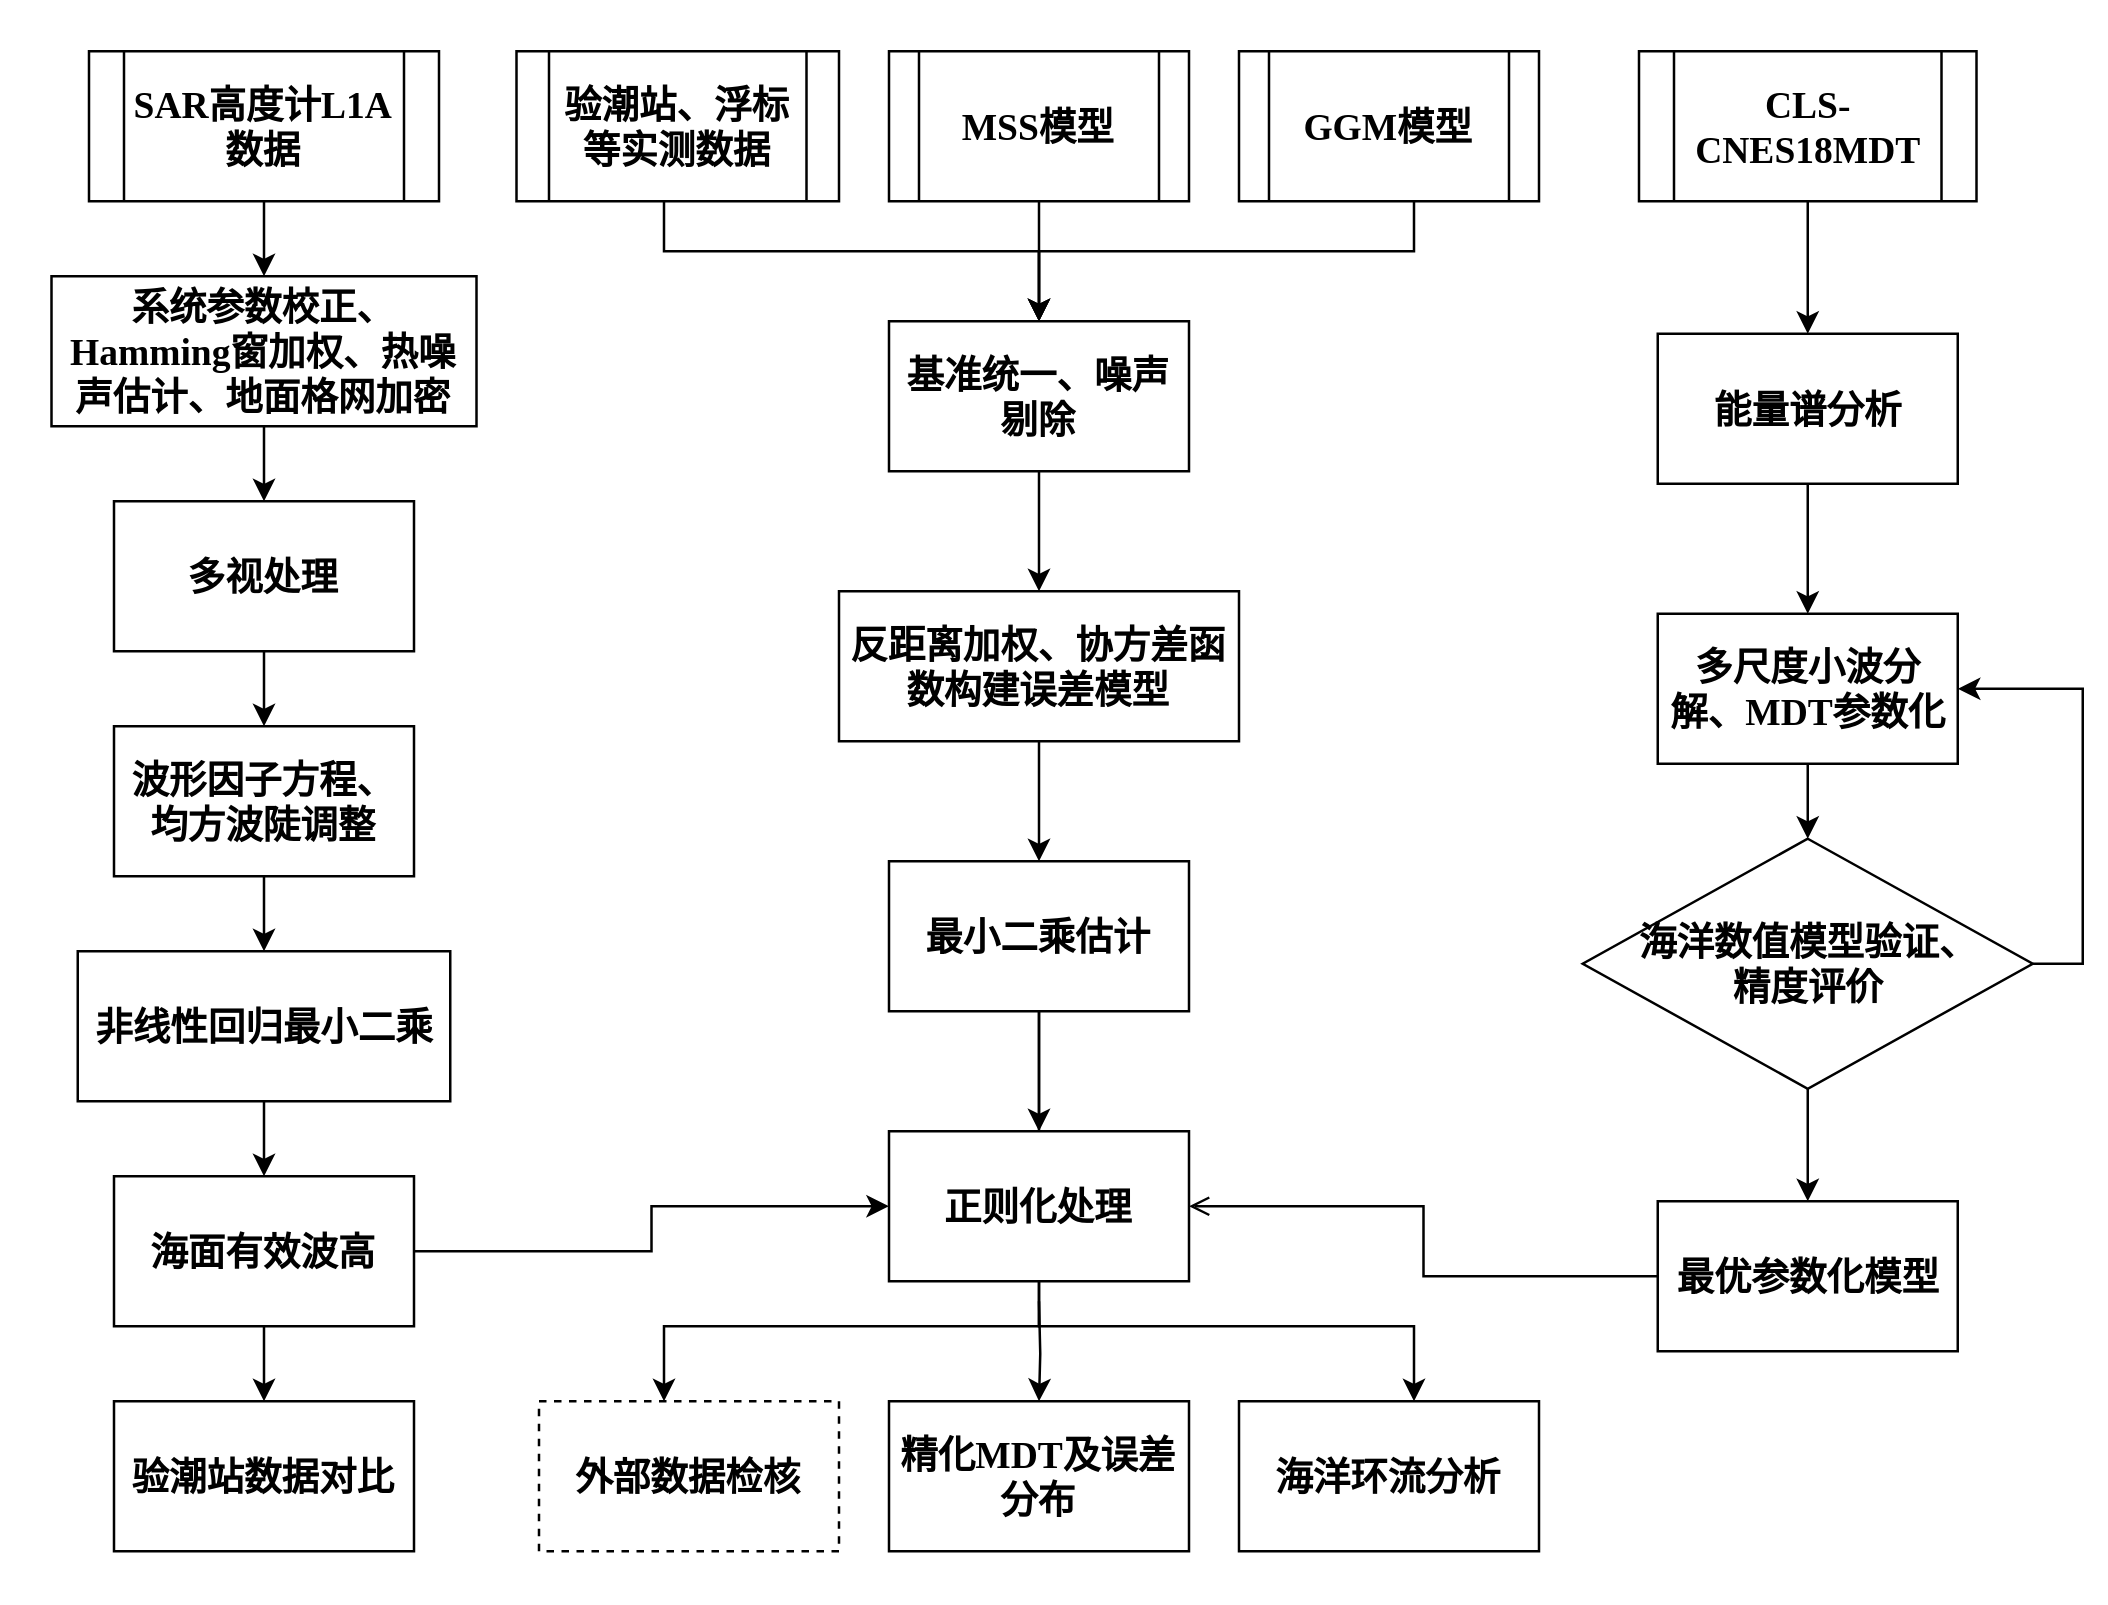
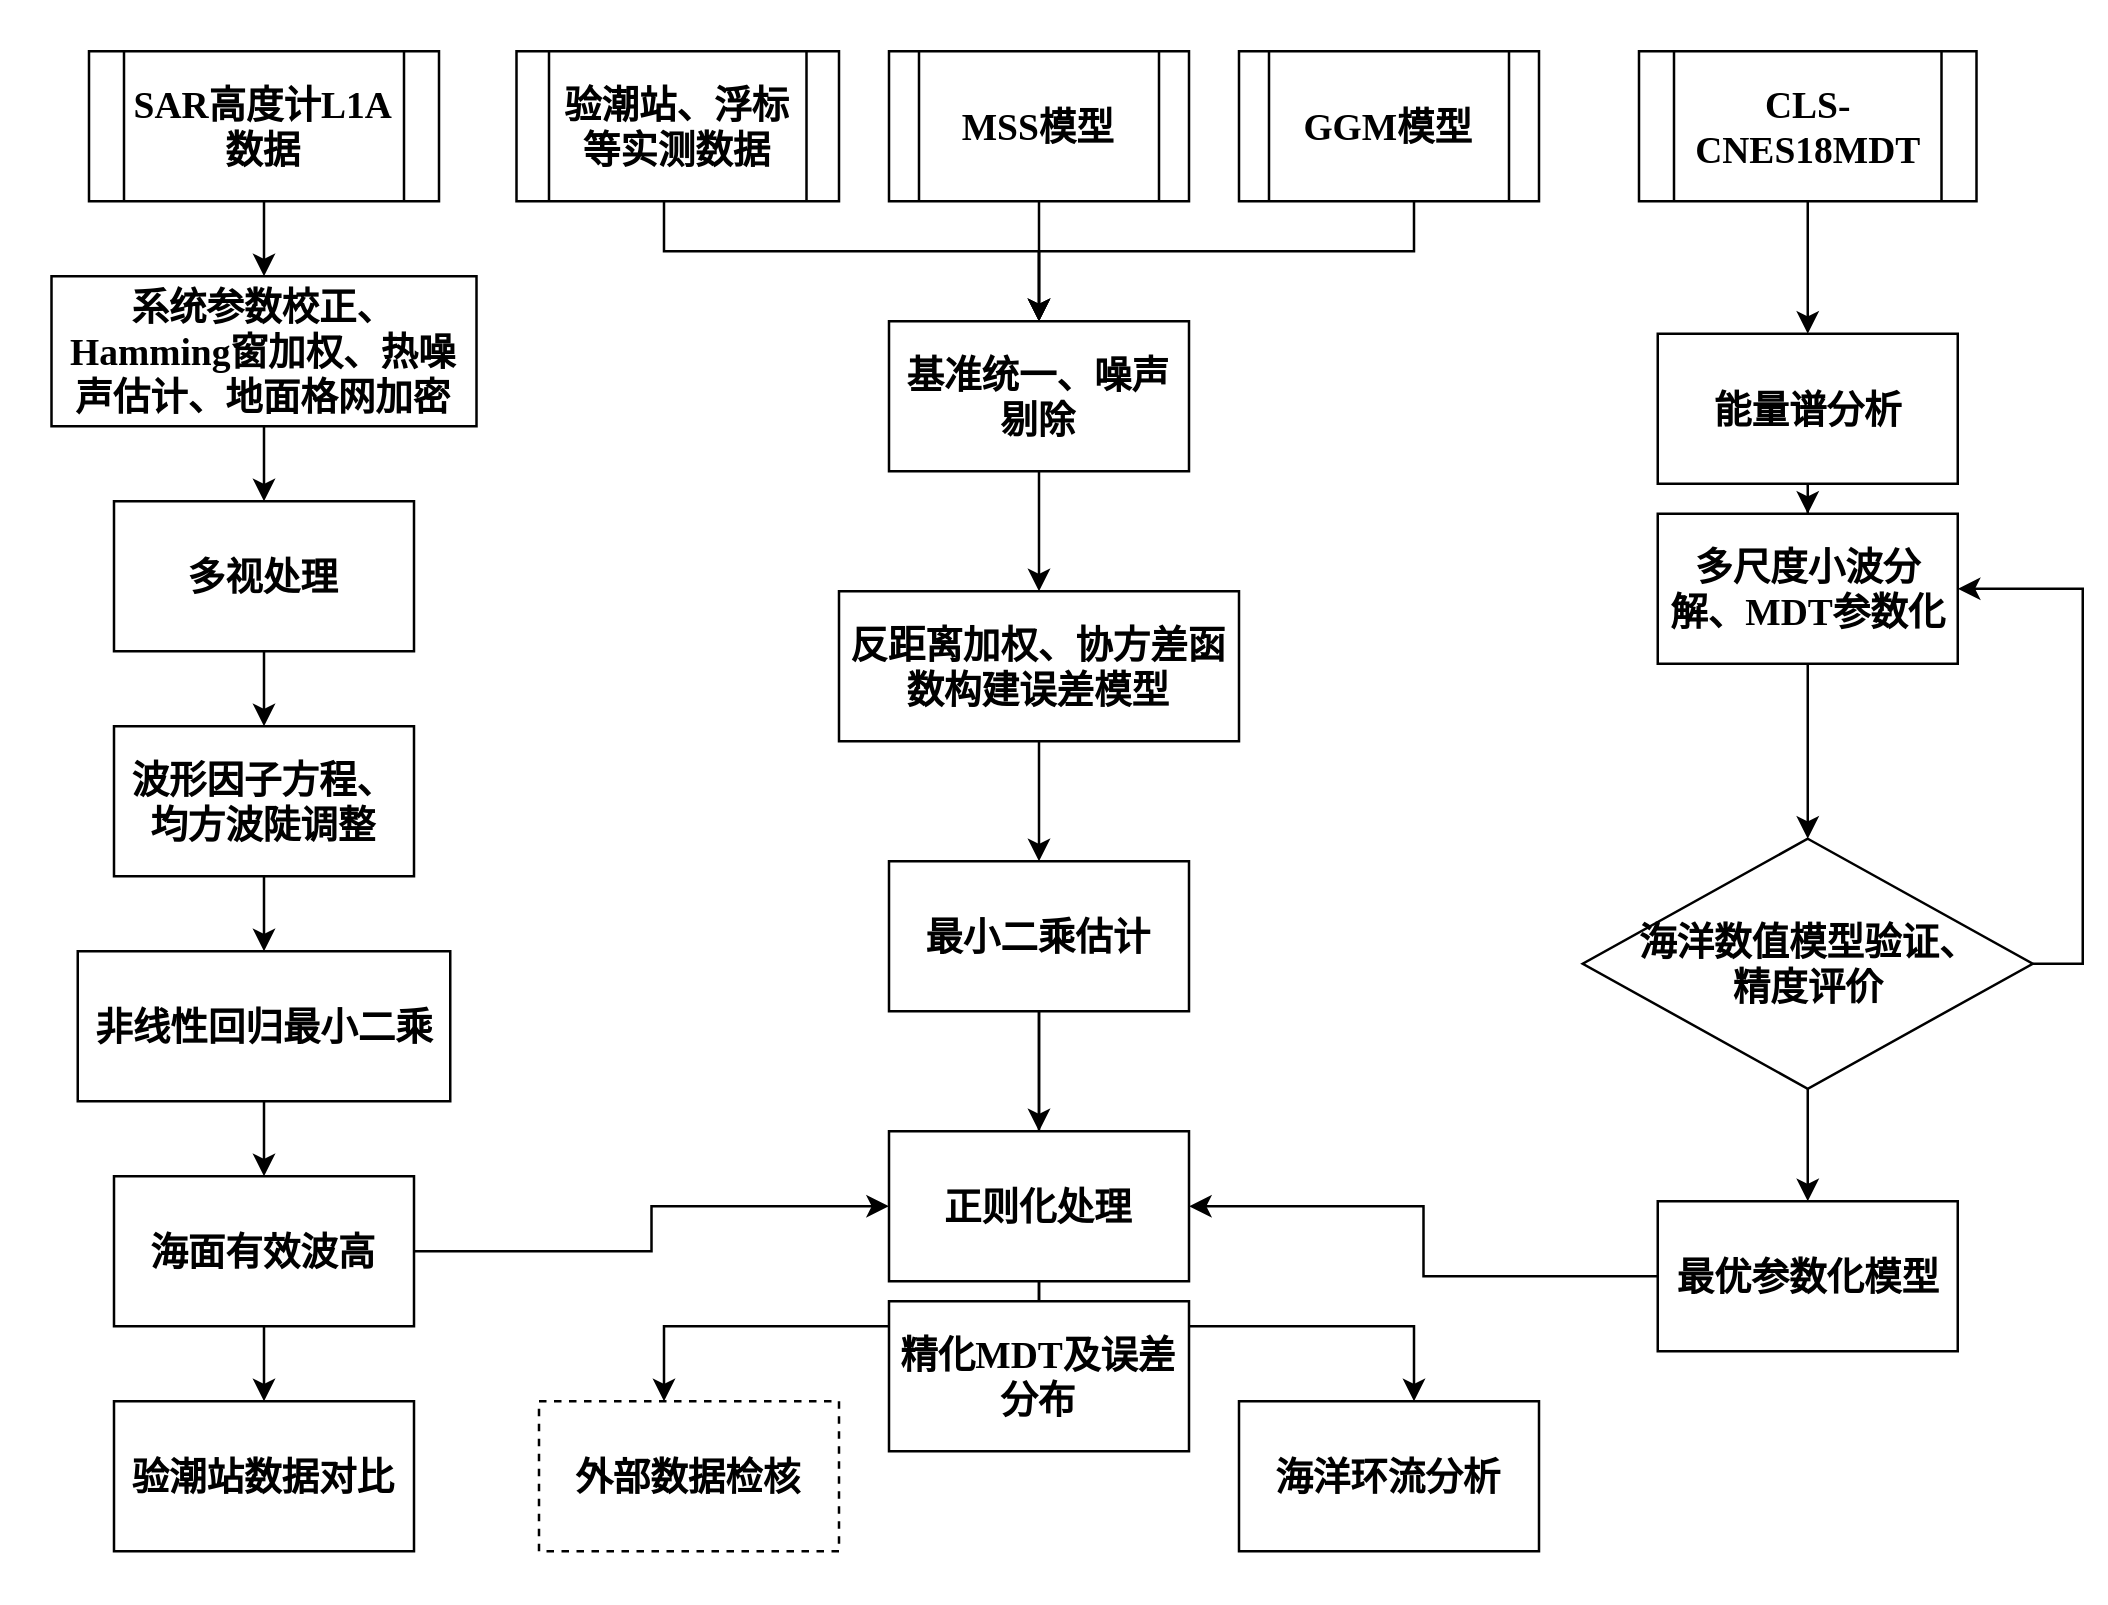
node "多尺度小波分解、MDT参数化": moved (1808, 689) -> (1808, 589)
edge "最优参数化模型" -> "正则化处理": arrowhead open -> classic
node "精化MDT及误差分布": moved (1039, 1476) -> (1039, 1376)
